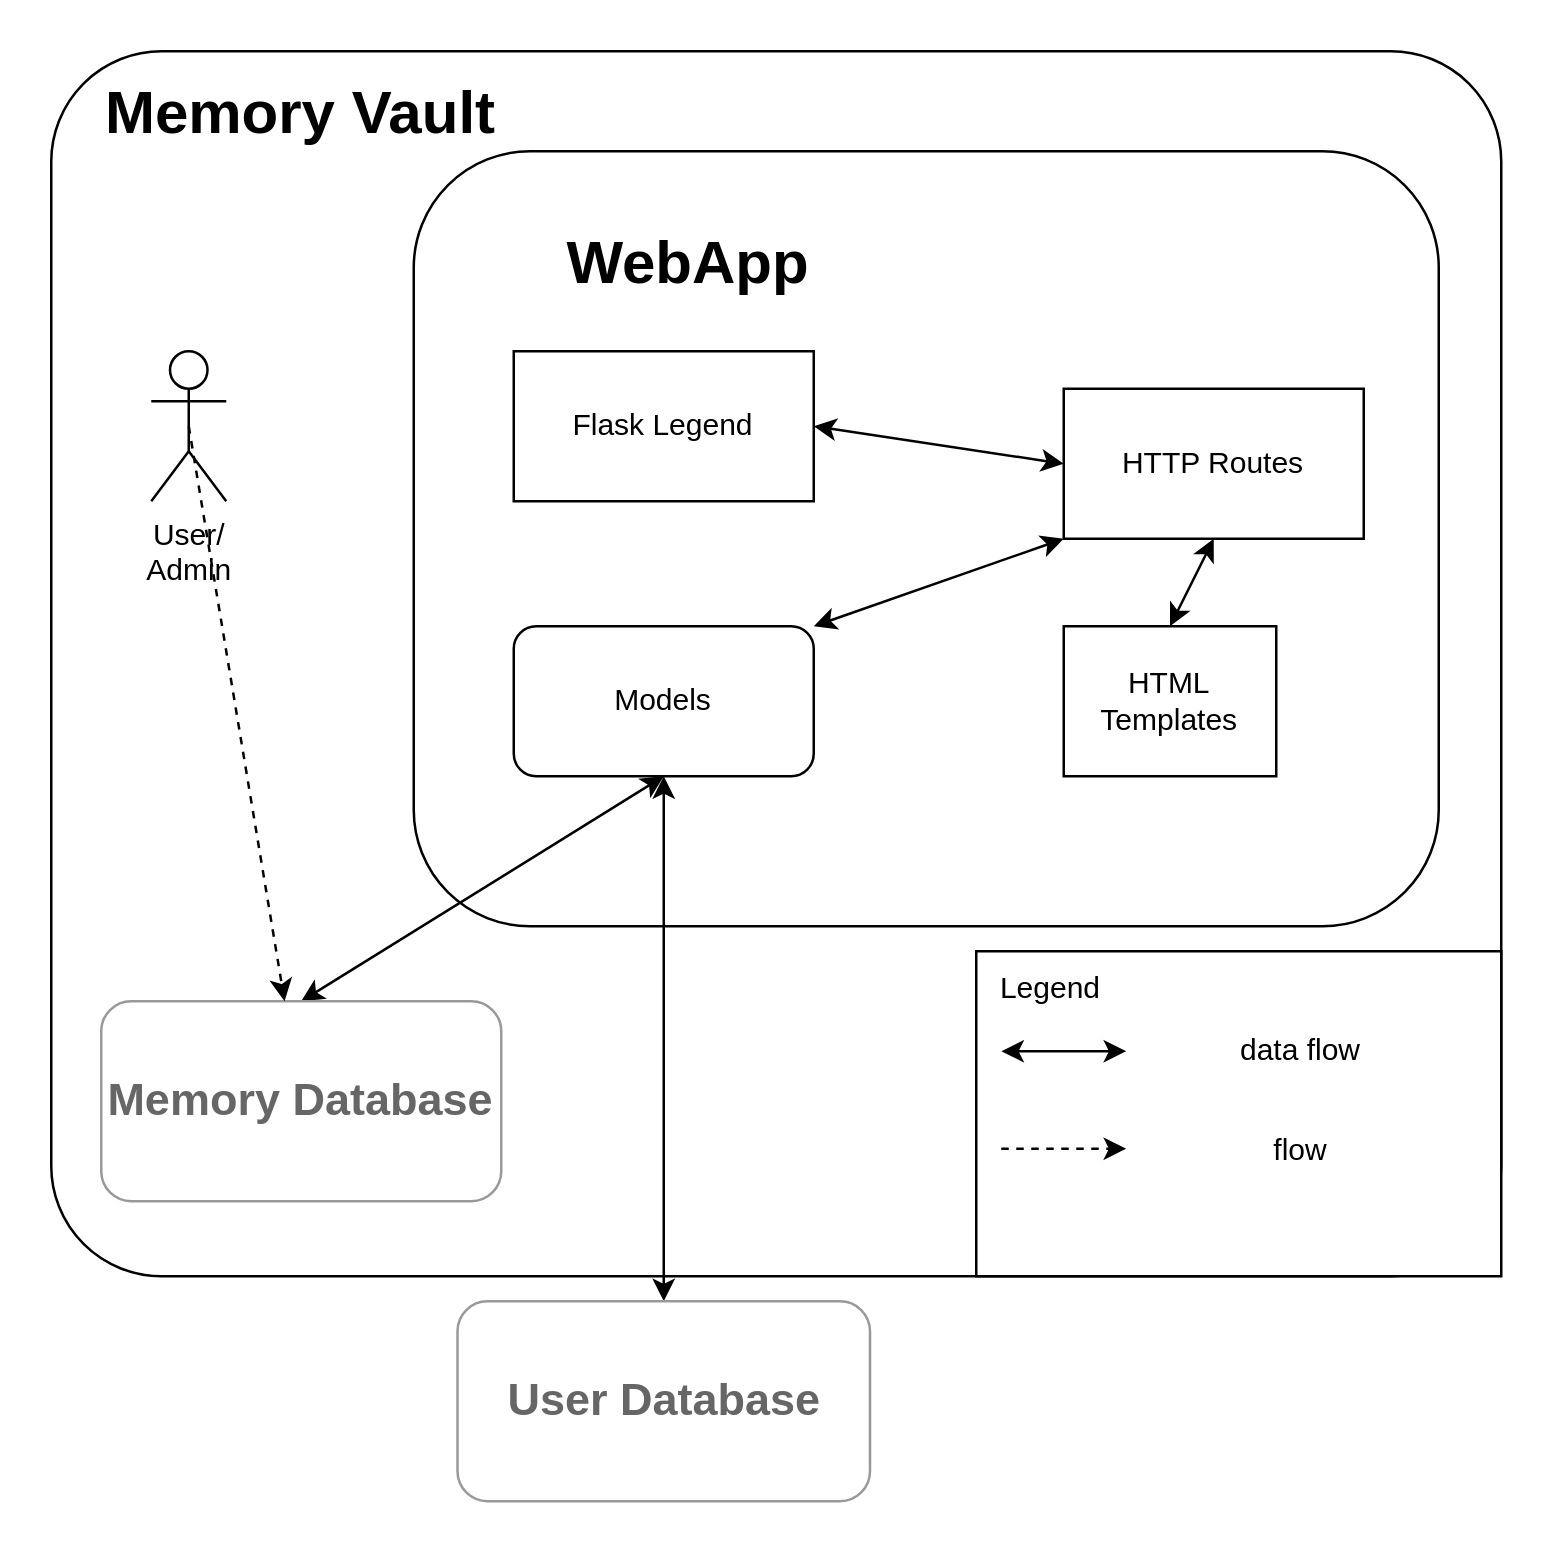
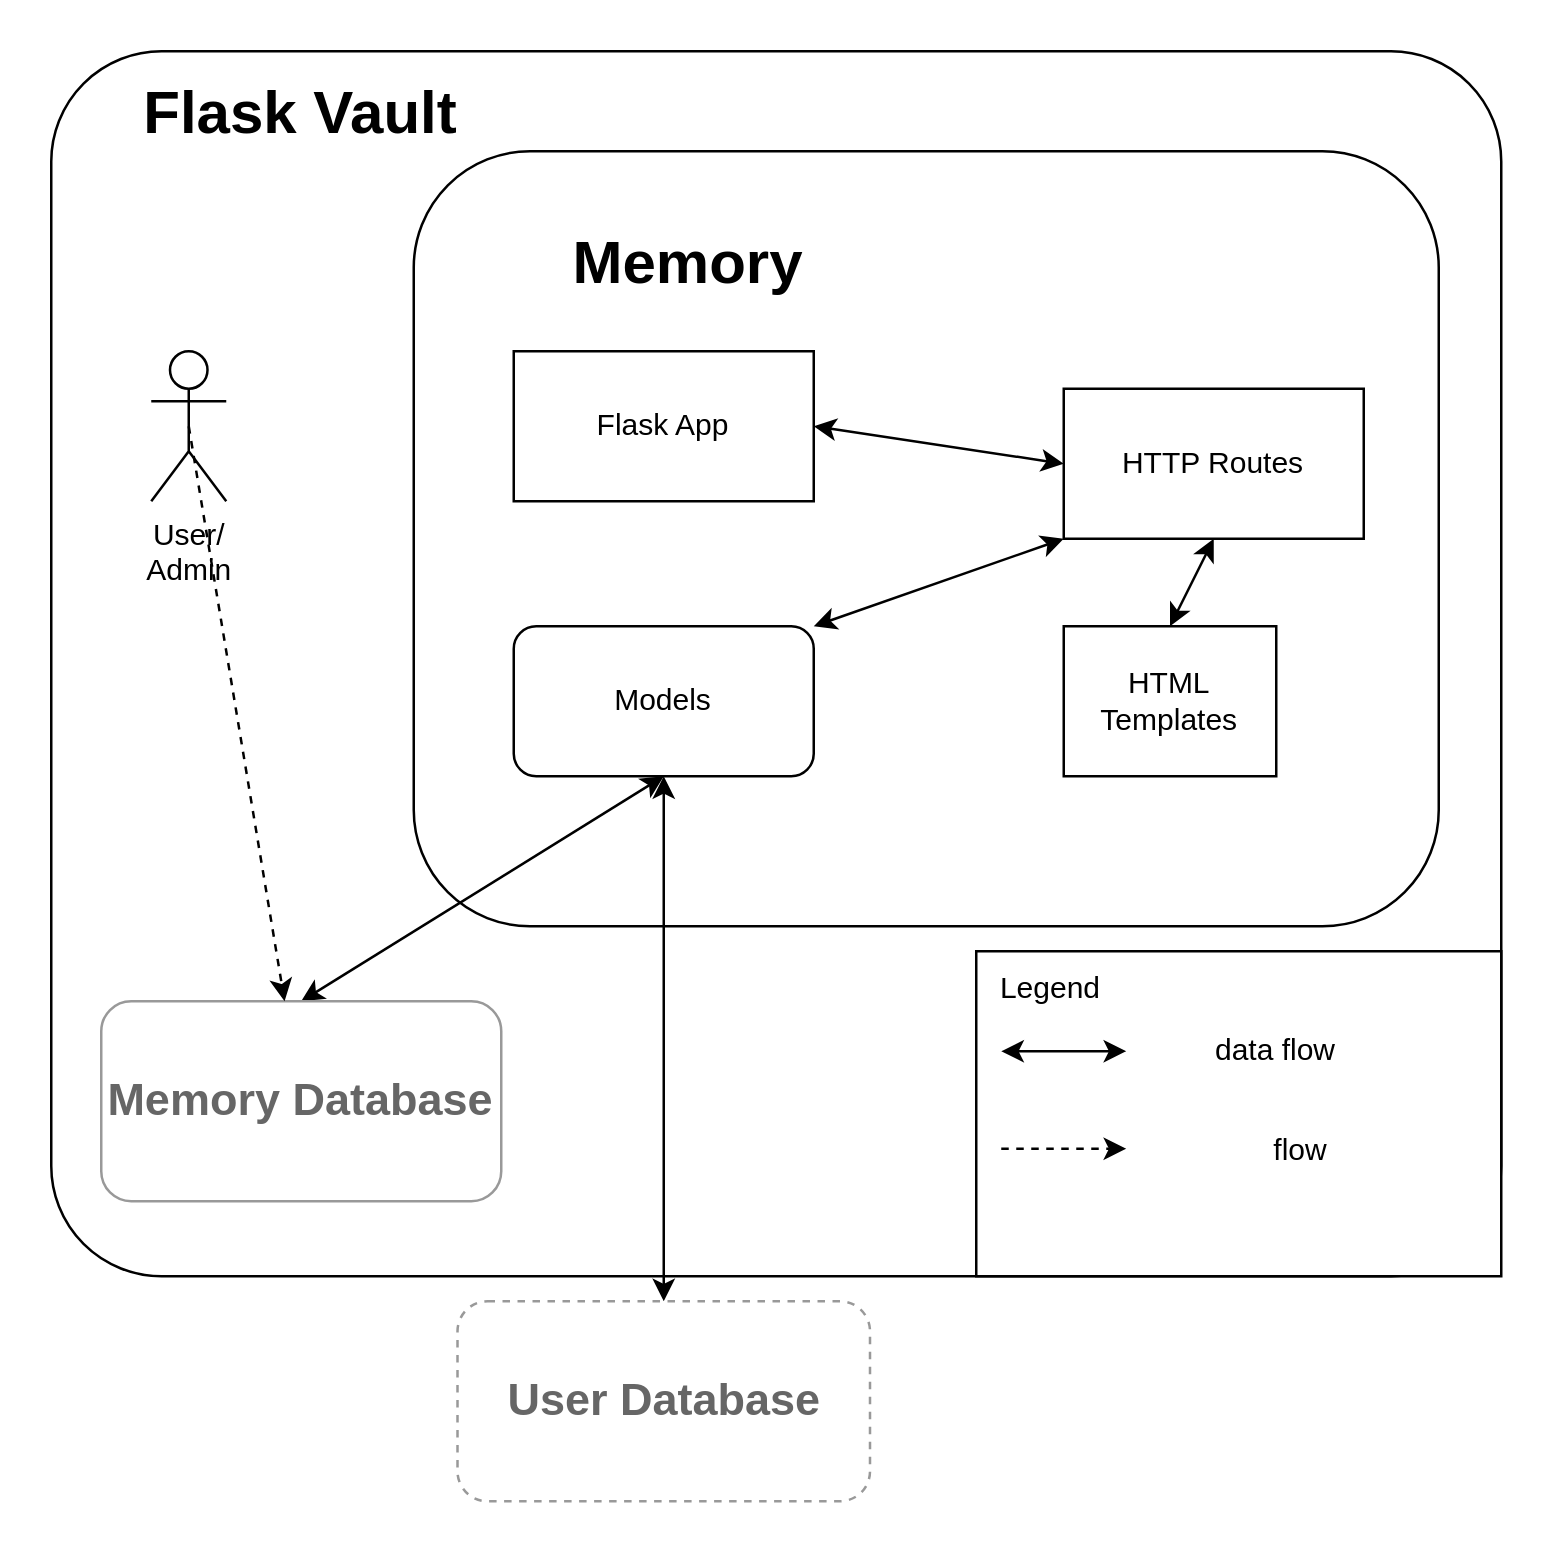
node "Memory Vault": label "Memory Vault" -> "Flask Vault"
node "WebApp": label "WebApp" -> "Memory"
node "Flask Legend": label "Flask Legend" -> "Flask App"
node "data flow": moved (1301, 1051) -> (1276, 1051)
node "User Database": style solid -> dashed
